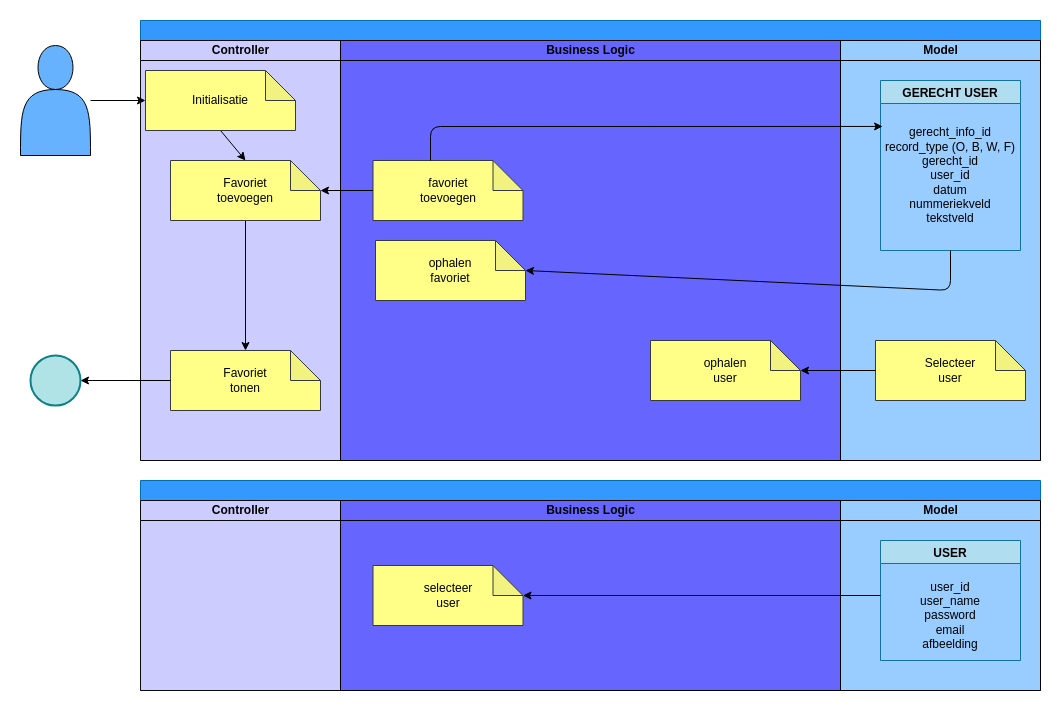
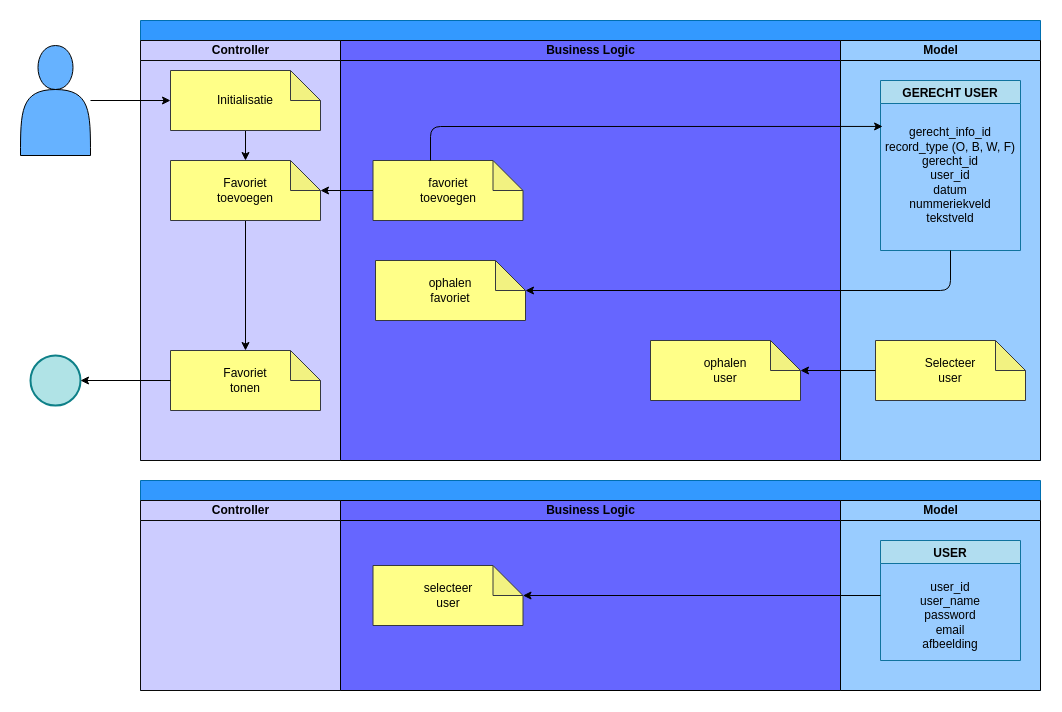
node "Initialisatie": moved (221, 101) -> (246, 101)
node "ophalen favoriet": moved (451, 271) -> (451, 291)
